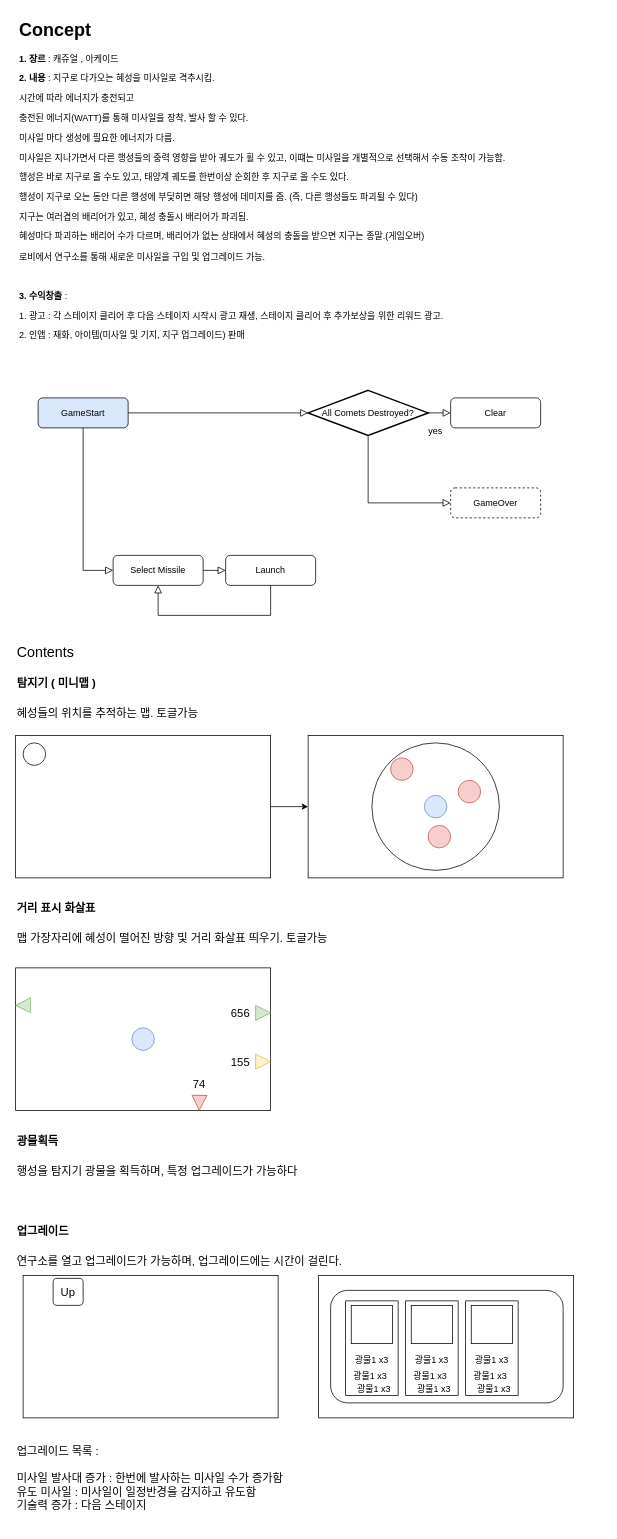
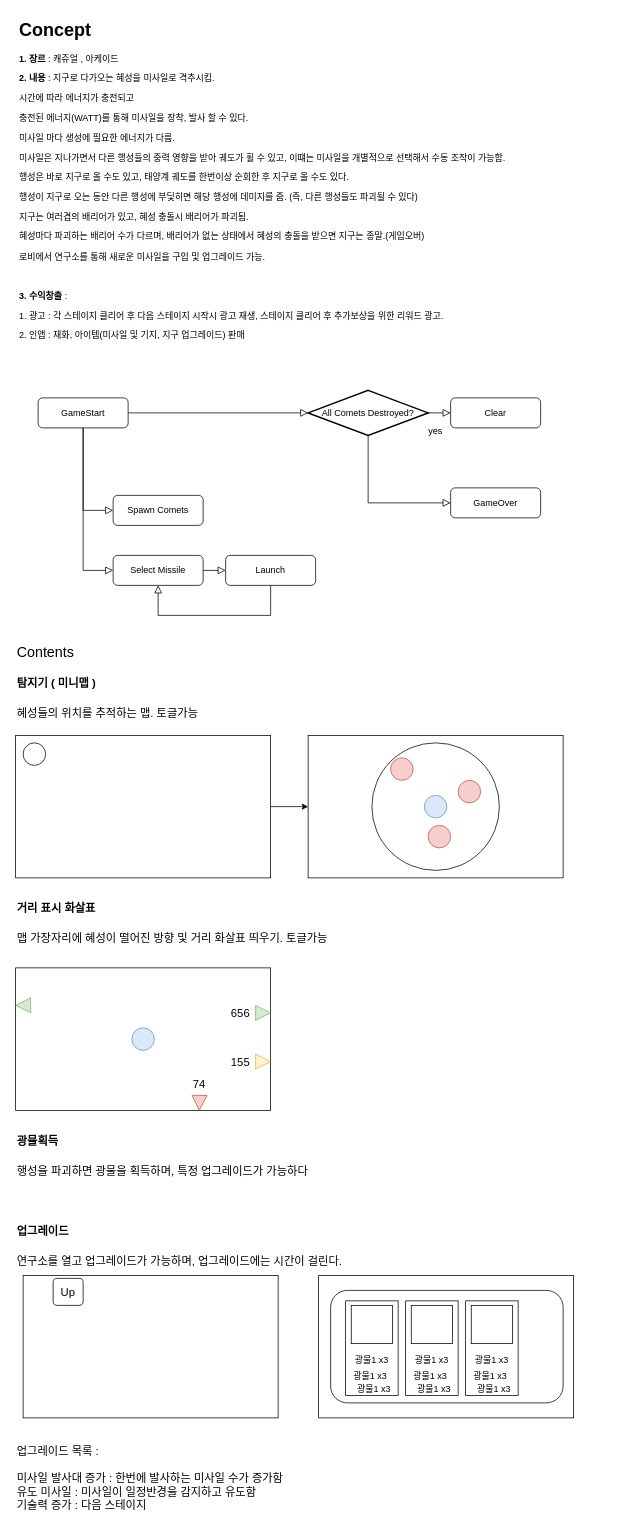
node "GameStart": fillcolor #dae8fc -> #ffffff
node "GameOver": style dashed -> solid
edge "GameStart" -> "Spawn Comets": added
node "Spawn Comets": added
node "행성을 탐지기 광물을 획득하며, 특정 업그레이드가 가능하다": label "행성을 탐지기 광물을 획득하며, 특정 업그레이드가 가능하다" -> "행성을 파괴하면 광물을 획득하며, 특정 업그레이드가 가능하다"
